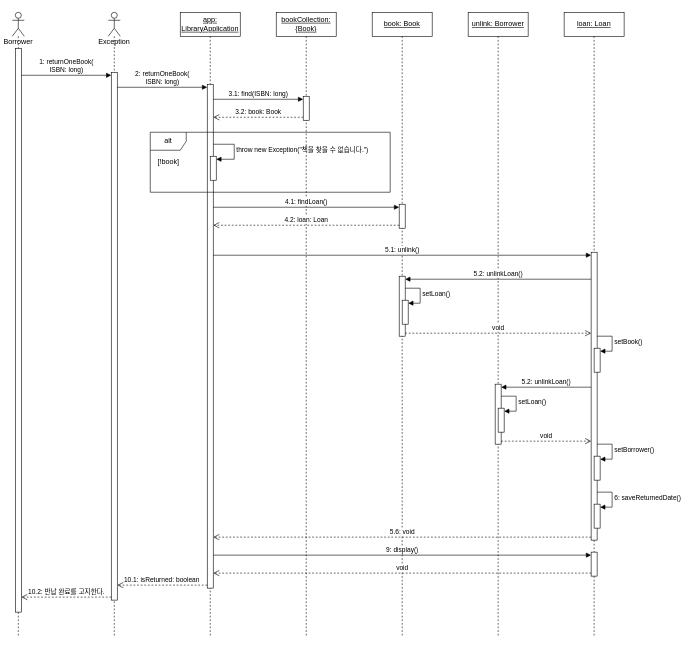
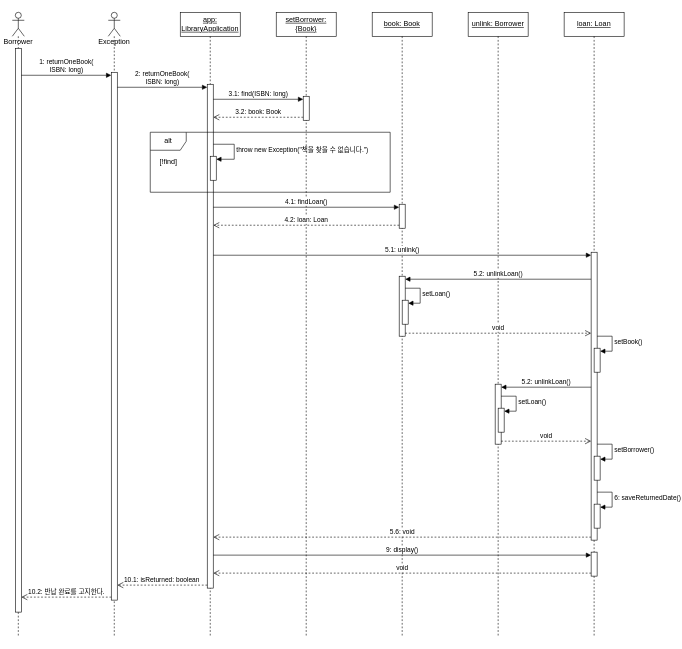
node "bookCollection: {Book}": label "bookCollection: {Book}" -> "setBorrower: {Book}"
node "[!book]": label "[!book]" -> "[!find]"
